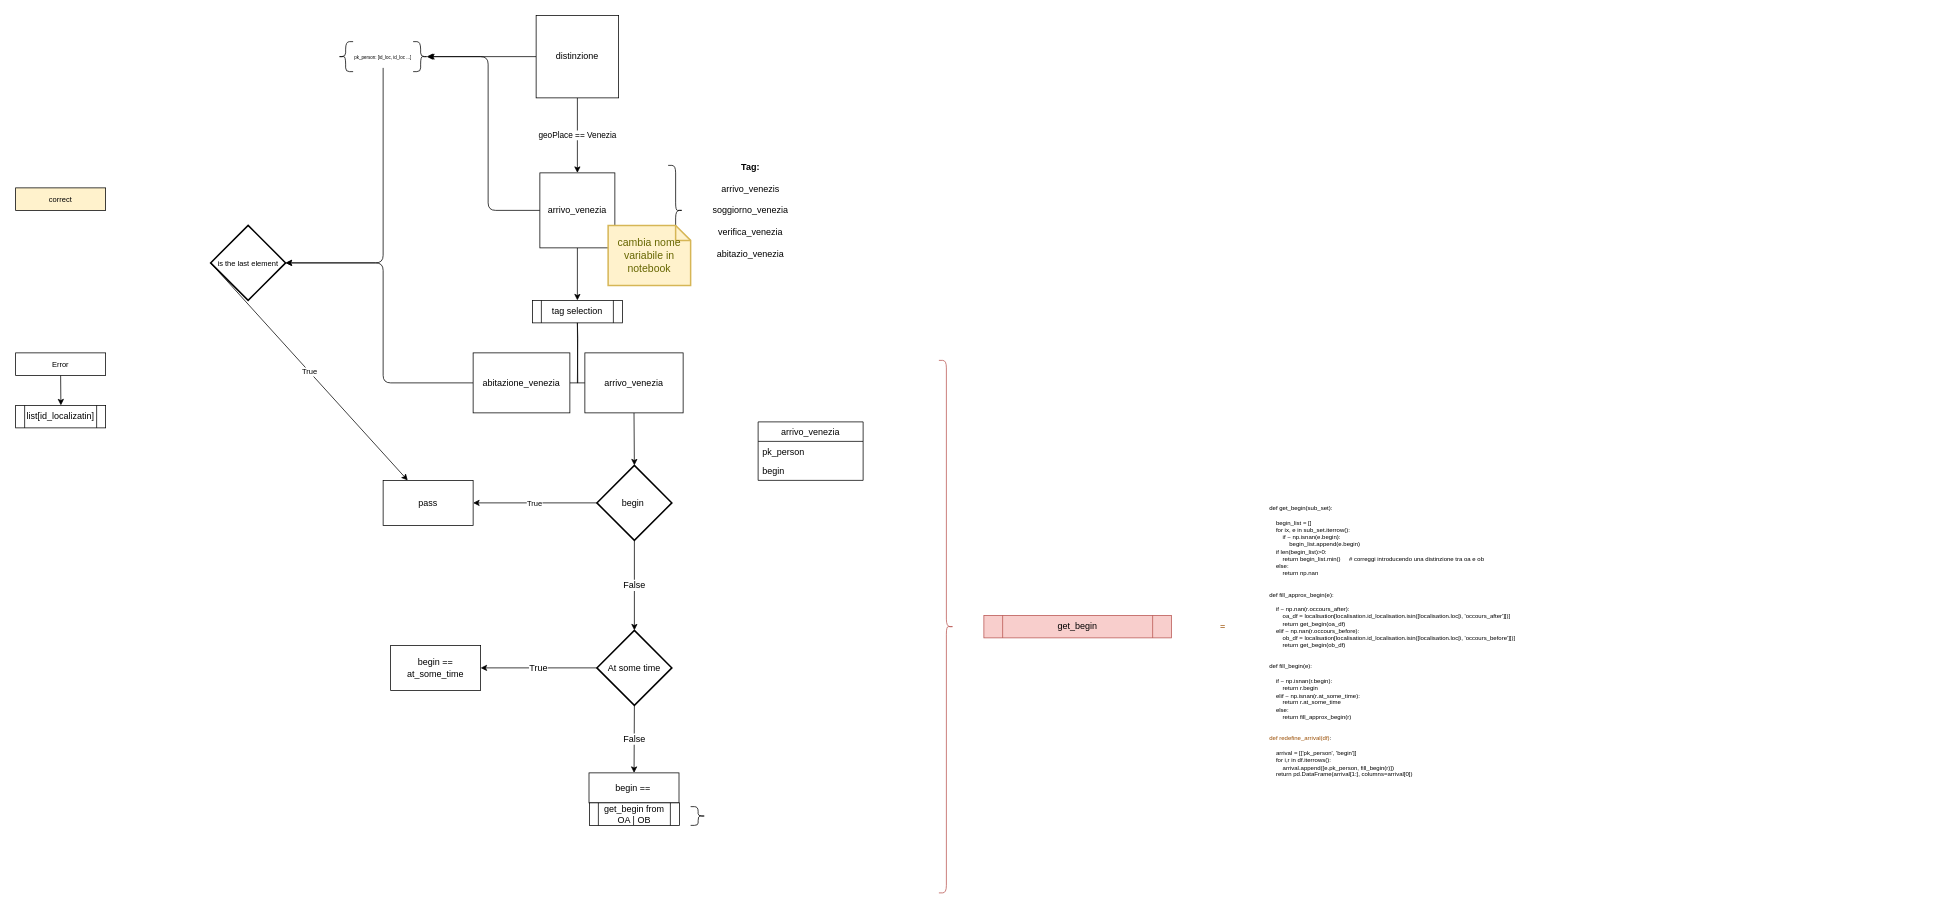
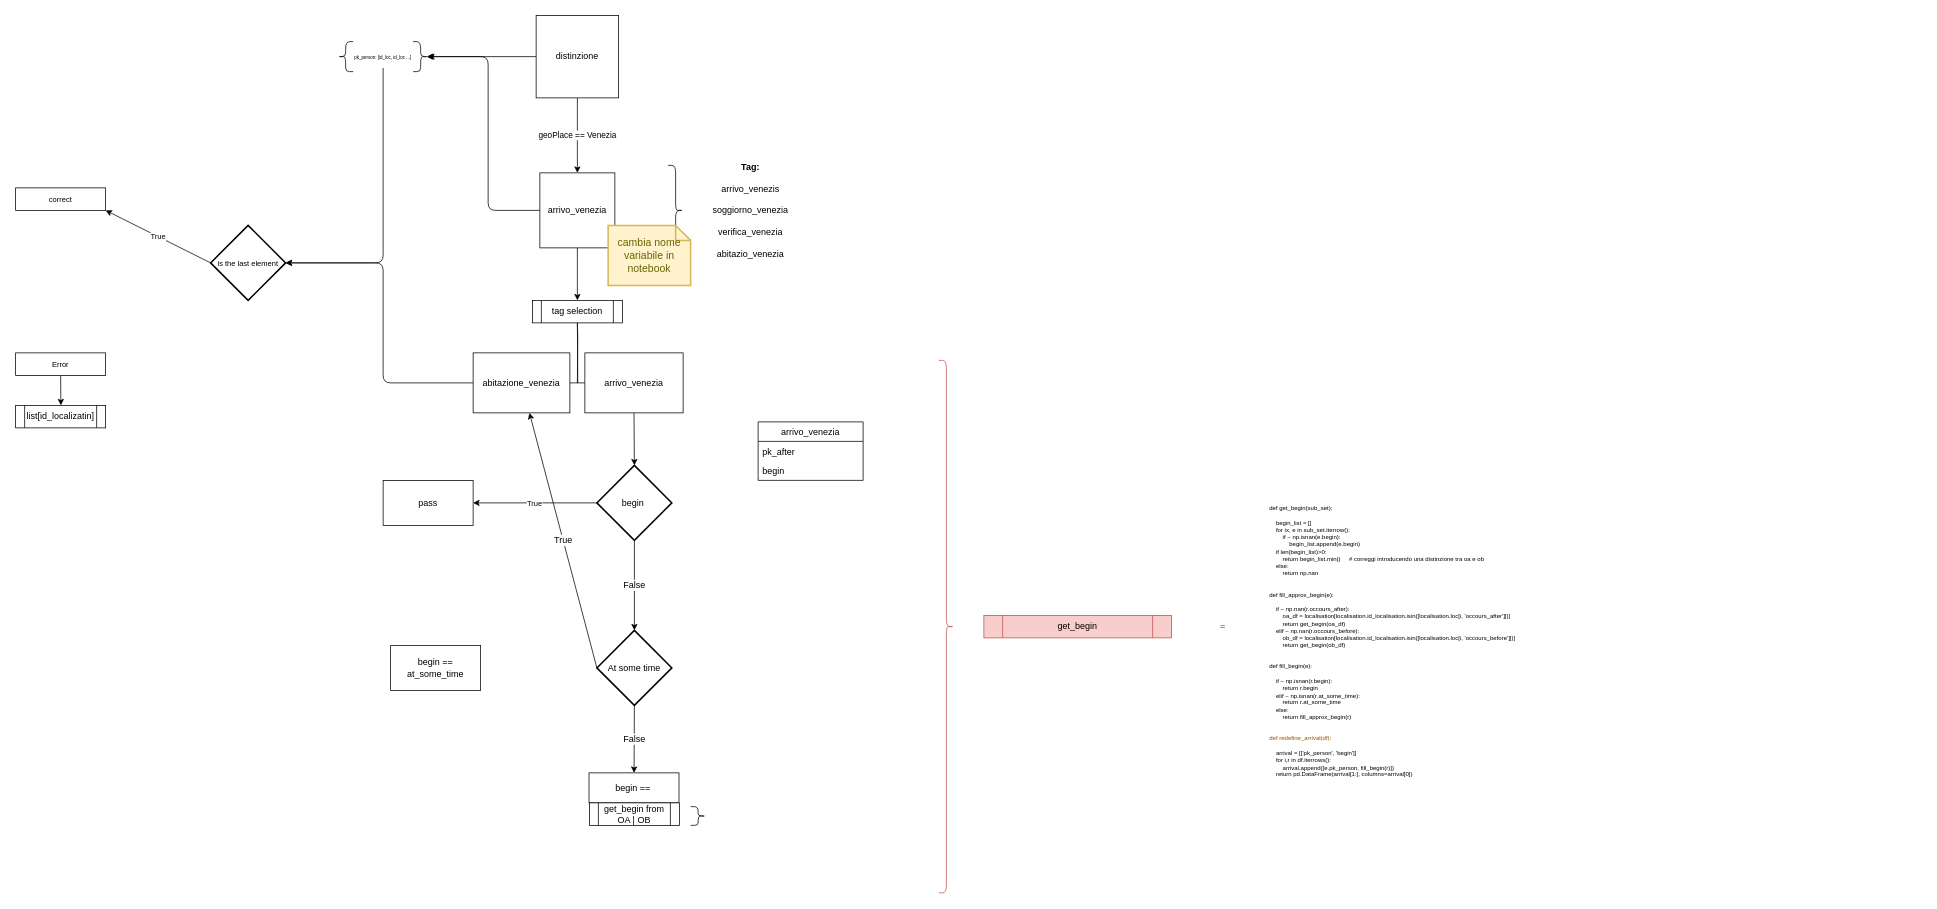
node "correct": fillcolor #fff2cc -> #ffffff
edge "is the last element" -> "pass": now "is the last element" -> "correct"
node "pk_person": label "pk_person" -> "pk_after"
edge "At some time" -> "begin == at_some_time": now "At some time" -> "abitazione_venezia"
